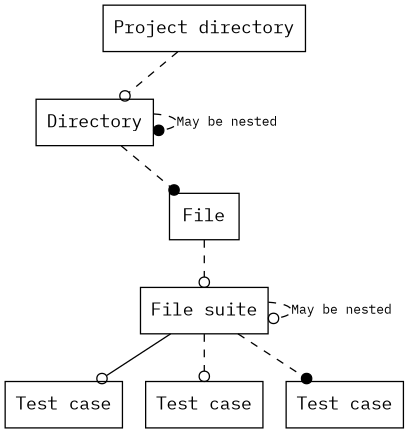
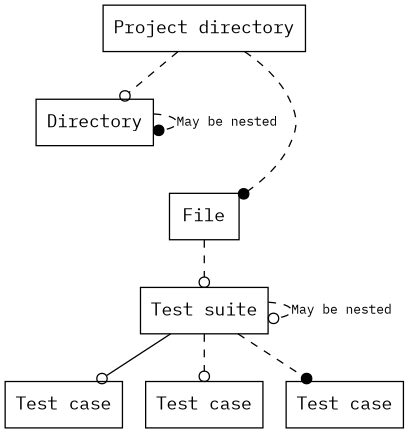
edge "Directory" -> "File": now "Project directory" -> "File"
node "File suite": label "File suite" -> "Test suite"
